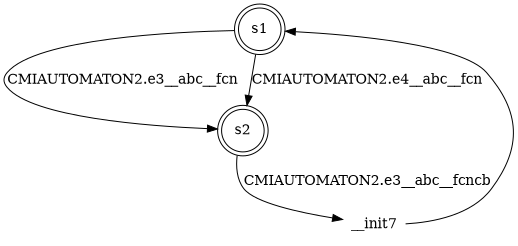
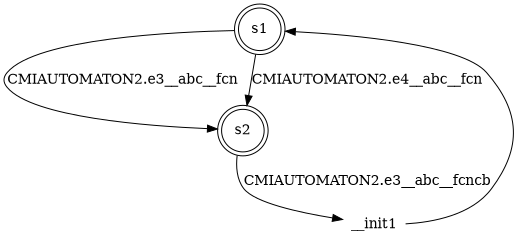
node "__init7": label "__init7" -> "__init1"
